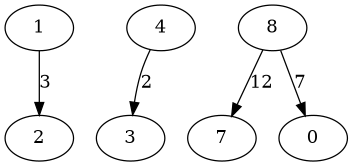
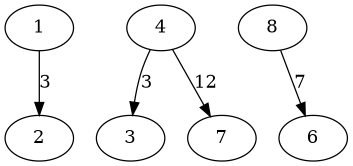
edge "8" -> "7": now "4" -> "7"
edge "4" -> "3": label "2" -> "3"
node "0": label "0" -> "6"
